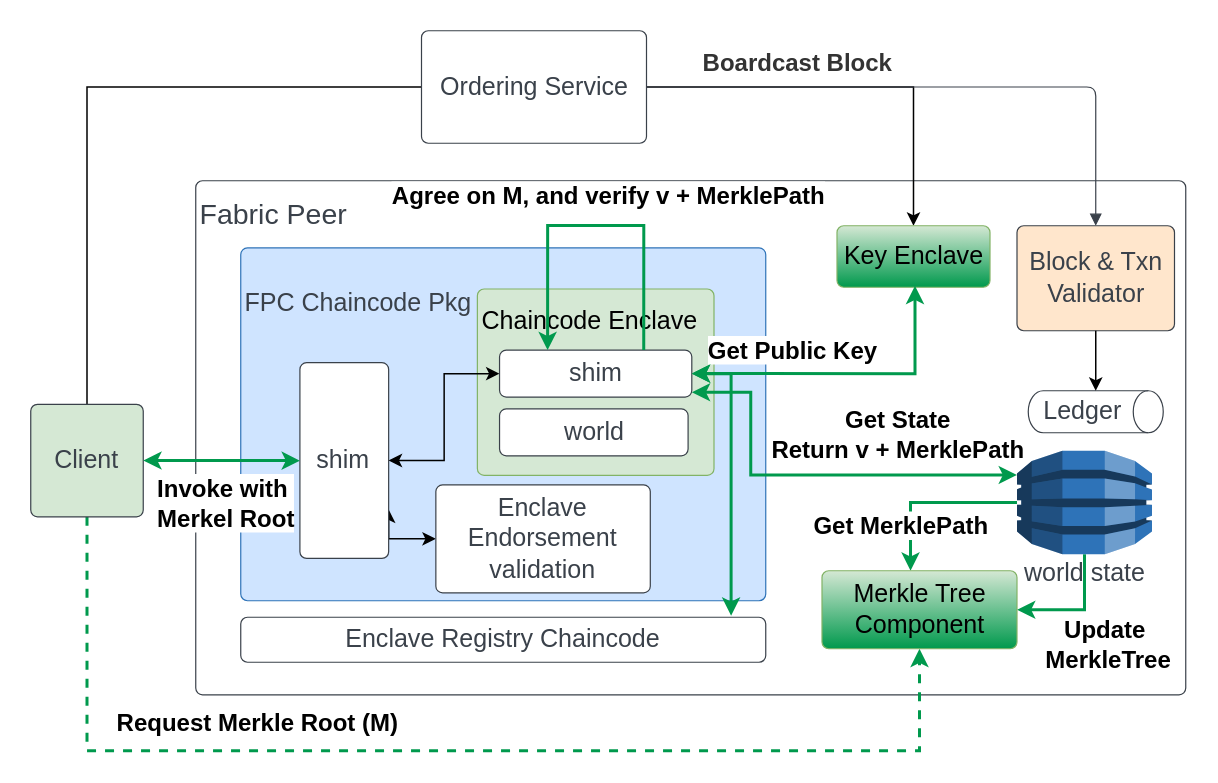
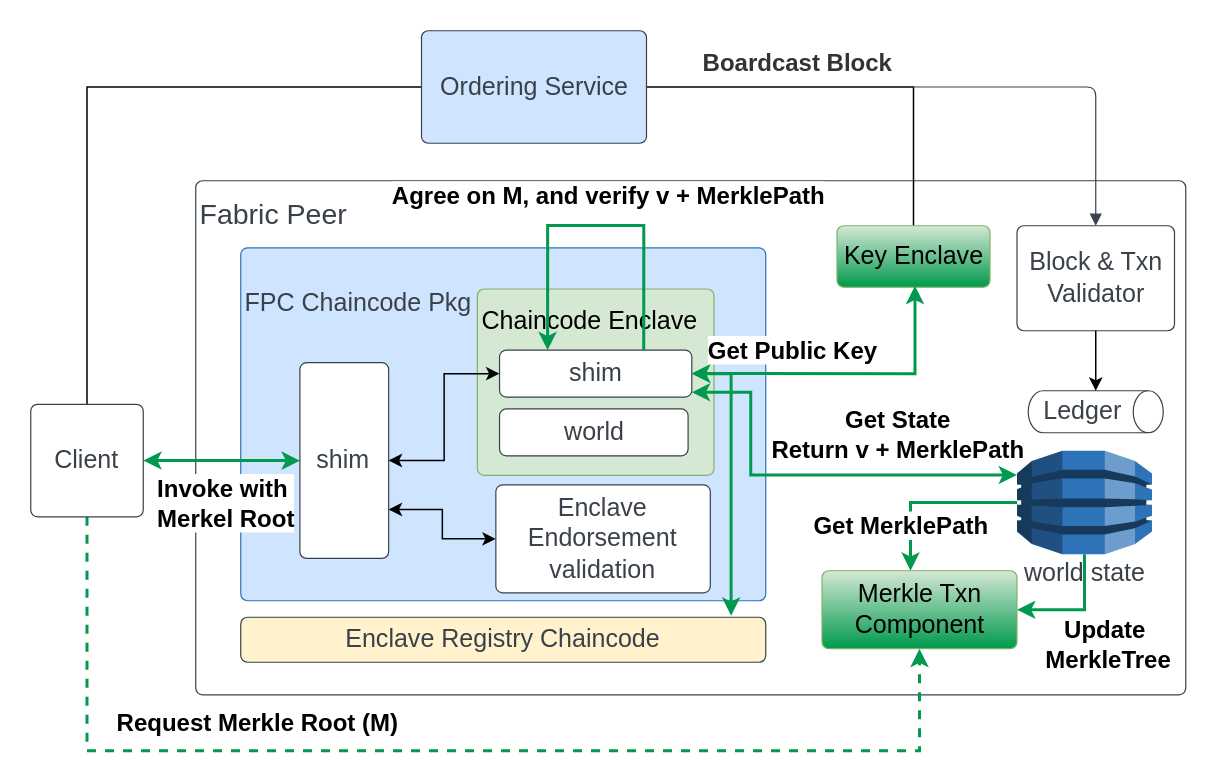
node "Ordering Service": fillcolor #ffffff -> #cfe4ff
edge "Ordering Service" -> "Key Enclave": arrowhead classic -> none
node "Block & Txn Validator": fillcolor #ffe6cc -> #ffffff
node "Client": fillcolor #d5e8d4 -> #ffffff
node "Enclave Endorsement validation": moved (543, 539) -> (603, 539)
node "Merkle Tree Component": label "Merkle Tree Component" -> "Merkle Txn Component"
node "Enclave Registry Chaincode": fillcolor #ffffff -> #fff2cc
